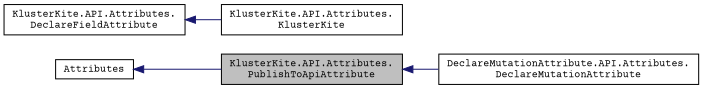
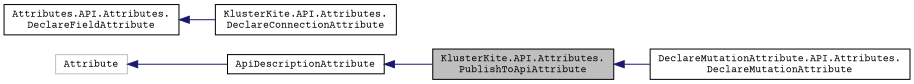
node "KlusterKite.API.Attributes. DeclareFieldAttribute": label "KlusterKite.API.Attributes. DeclareFieldAttribute" -> "Attributes.API.Attributes. DeclareFieldAttribute"
node "KlusterKite.API.Attributes. KlusterKite": label "KlusterKite.API.Attributes. KlusterKite" -> "KlusterKite.API.Attributes. DeclareConnectionAttribute"
node "Attribute": added
node "Attributes": label "Attributes" -> "ApiDescriptionAttribute"
